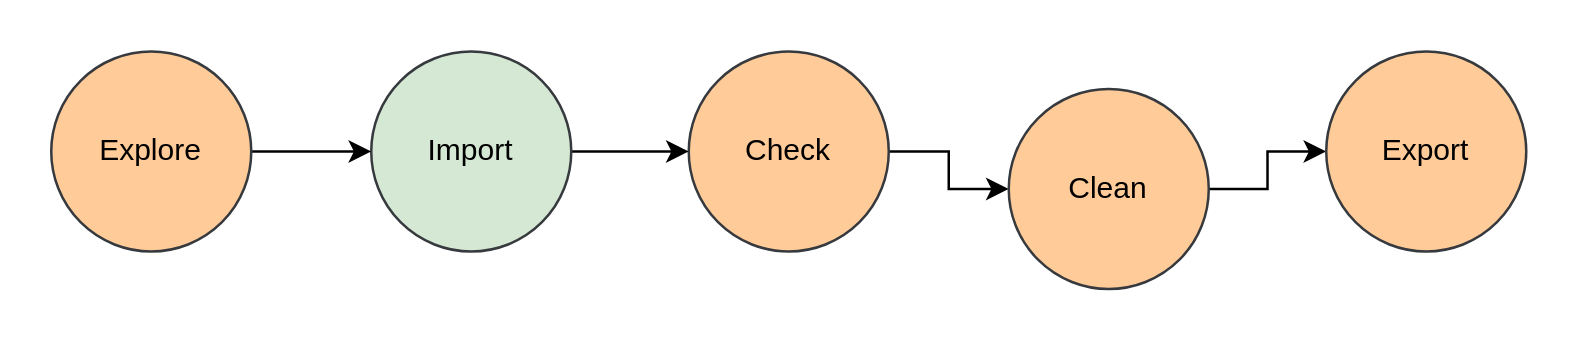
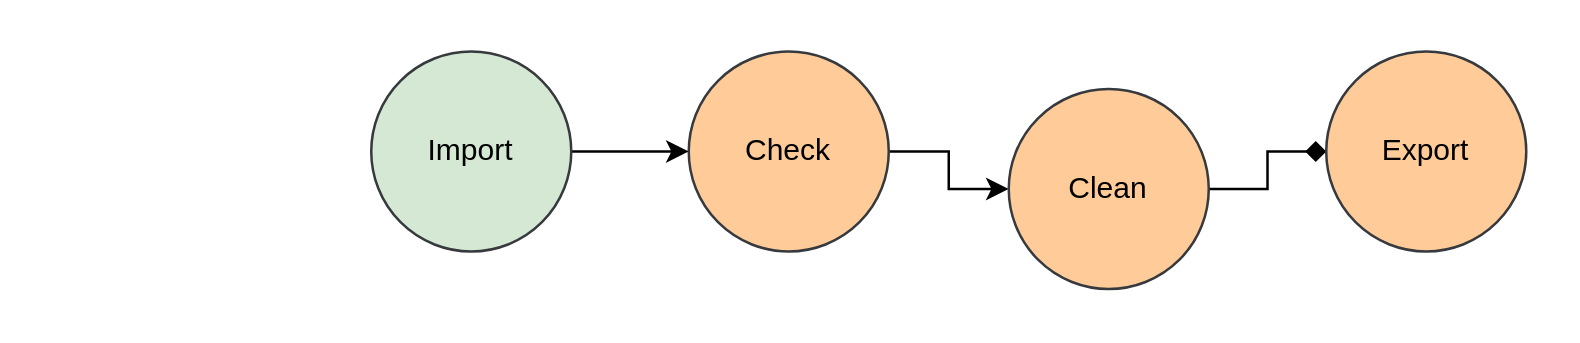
node "Explore": removed
edge "Explore" -> "Import": removed
edge "Clean" -> "Export": arrowhead classic -> diamond
